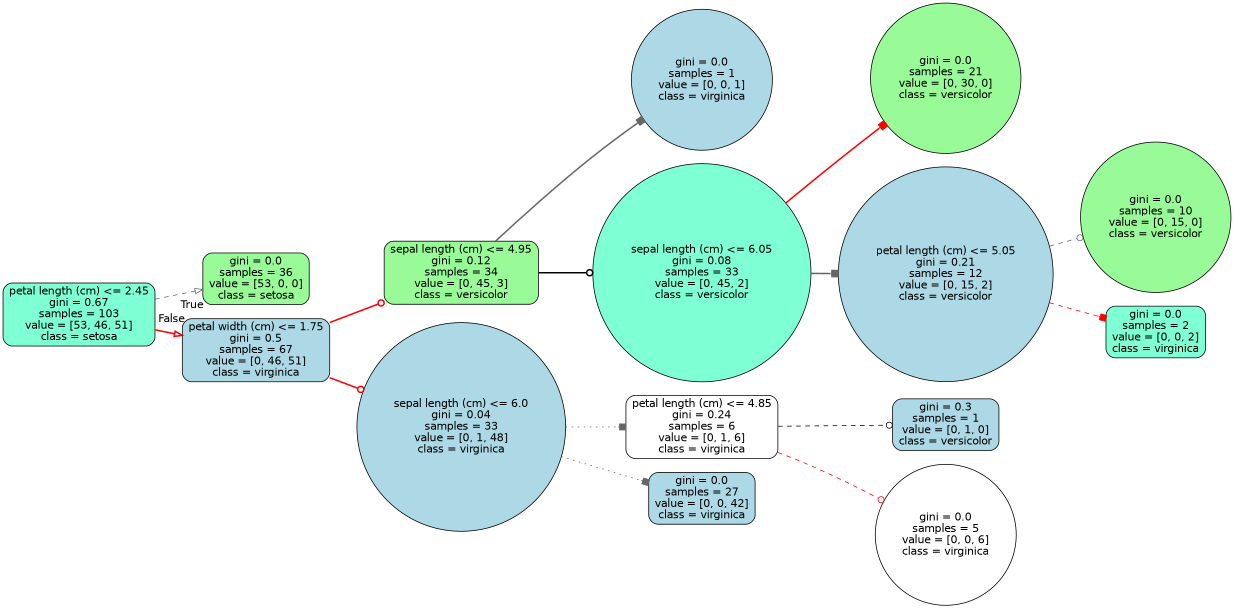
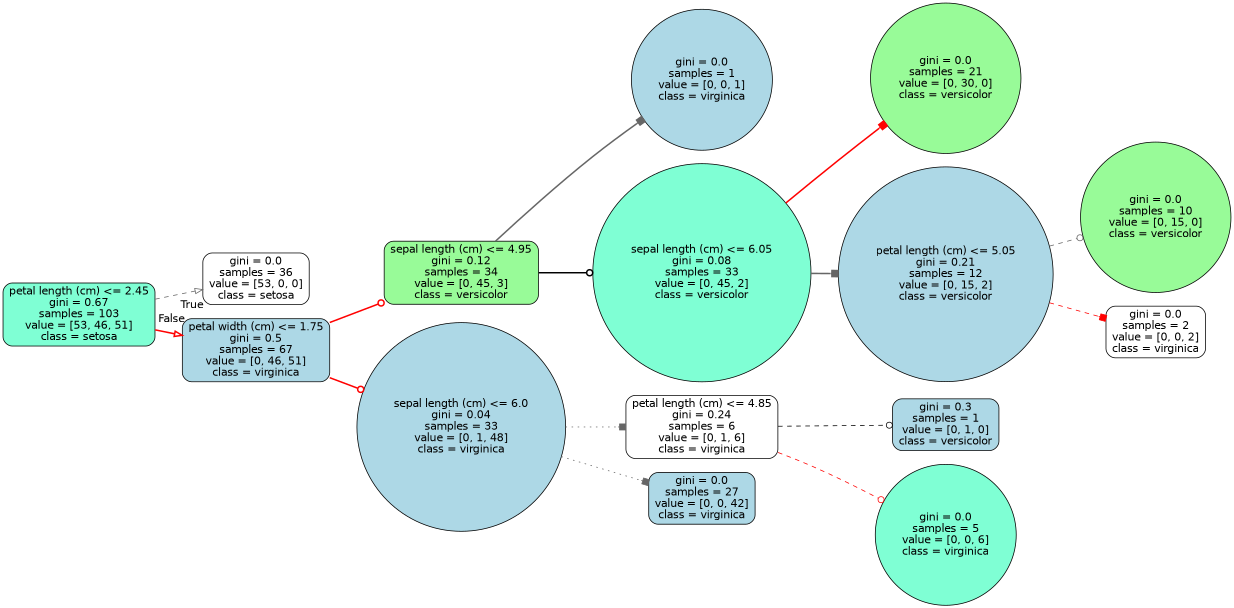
node "gini = 0.0 samples = 36 value = [53, 0, 0] class = setosa": fillcolor palegreen -> white
node "gini = 0.0 samples = 2 value = [0, 0, 2] class = virginica": fillcolor aquamarine -> white
node "gini = 0.0 samples = 5 value = [0, 0, 6] class = virginica": fillcolor white -> aquamarine
